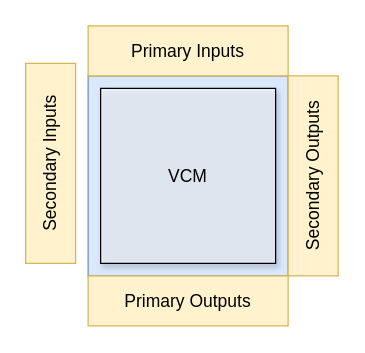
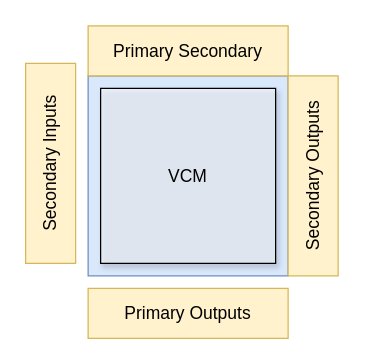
node "Primary Inputs": label "Primary Inputs" -> "Primary Secondary"
node "Primary Outputs": moved (188, 301) -> (188, 313)
